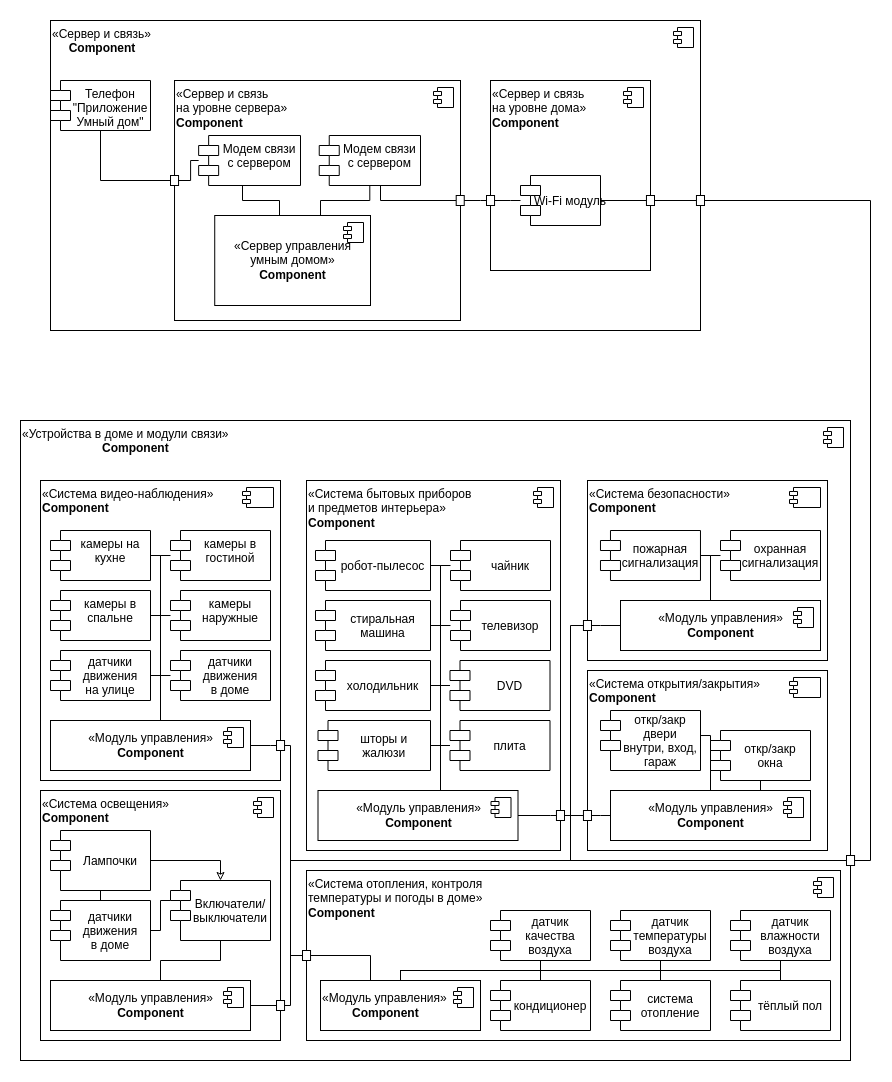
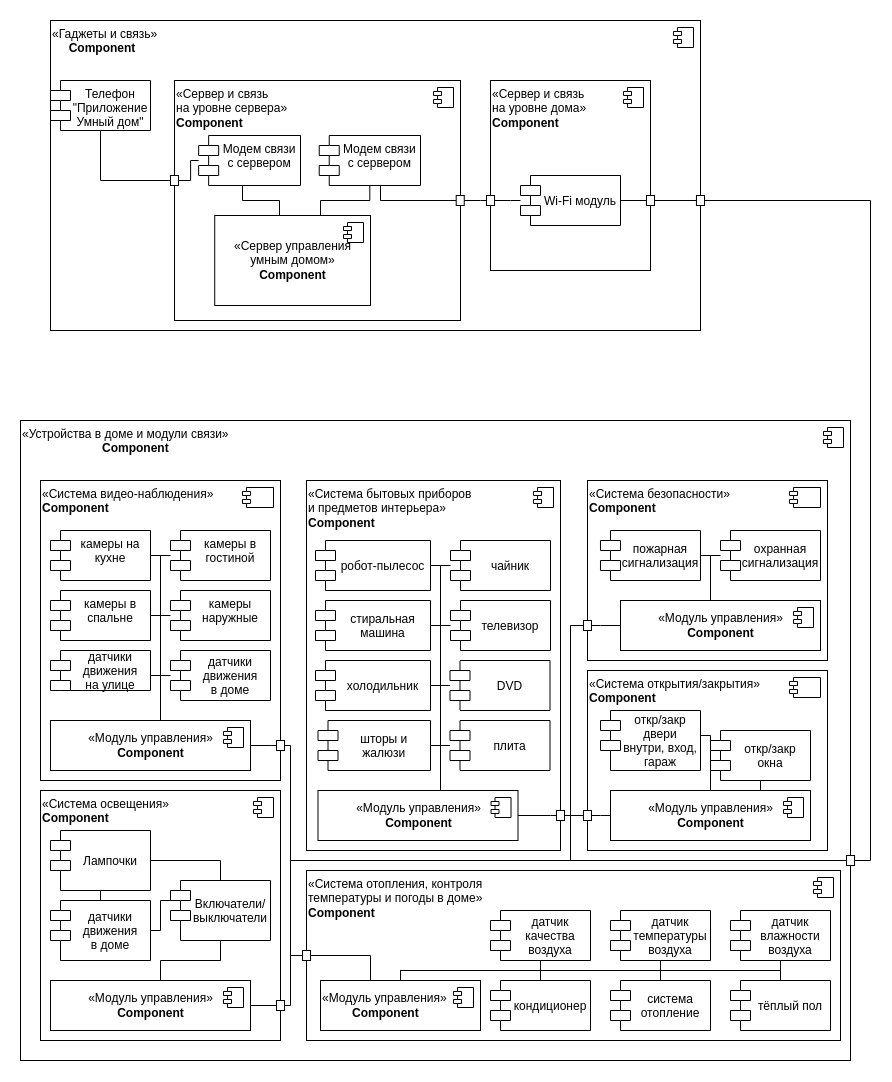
node "«Сервер и связь» Component": label "«Сервер и связь» Component" -> "«Гаджеты и связь» Component"
node "Wi-Fi модуль": size 80x50 -> 100x50
node "датчики движения на улице": size 100x50 -> 100x40
edge "Лампочки" -> "Включатели/ выключатели": arrowhead classic -> none
